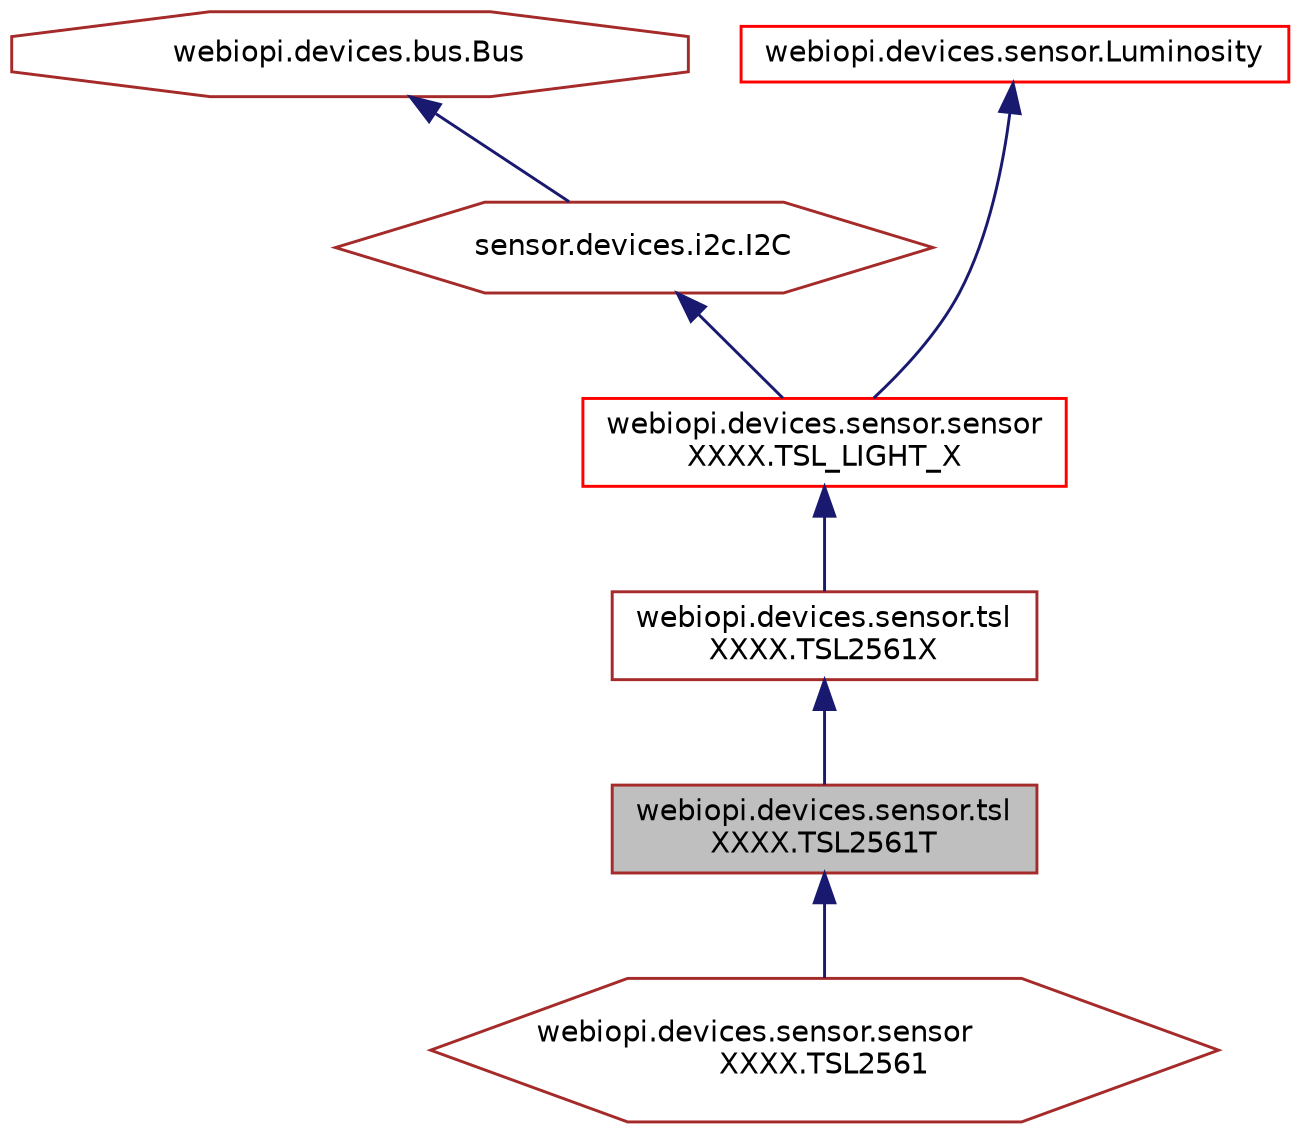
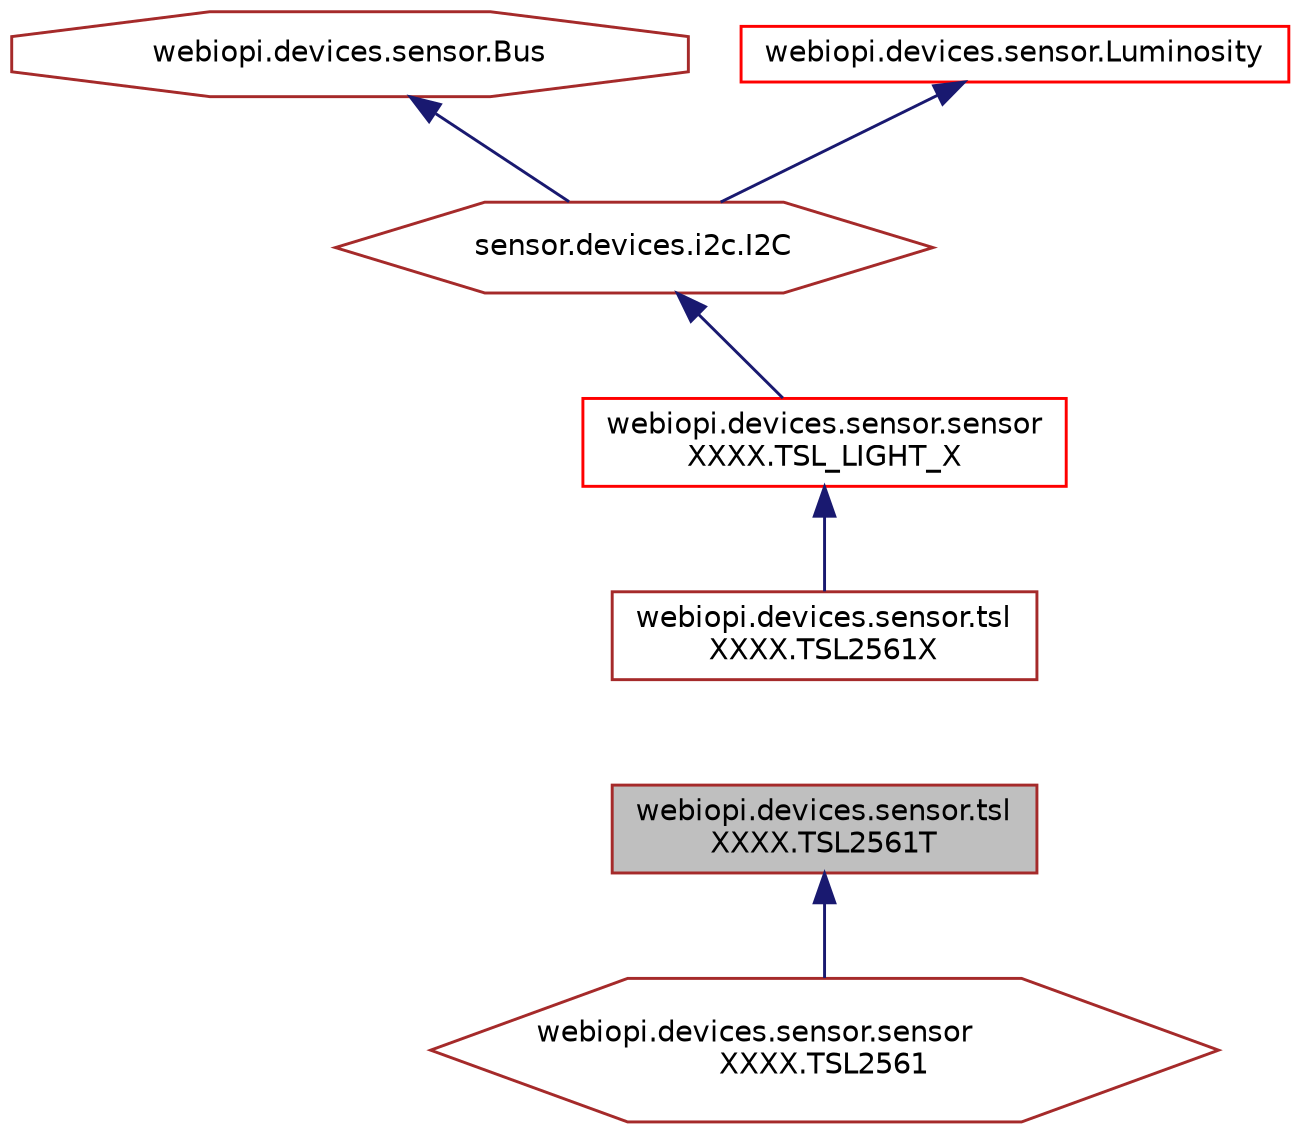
node "webiopi.devices.bus.Bus": label "webiopi.devices.bus.Bus" -> "webiopi.devices.sensor.Bus"
edge "webiopi.devices.sensor.sensor XXXX.TSL_LIGHT_X" -> "webiopi.devices.sensor.Luminosity": now "sensor.devices.i2c.I2C" -> "webiopi.devices.sensor.Luminosity"
edge "webiopi.devices.sensor.tsl XXXX.TSL2561T" -> "webiopi.devices.sensor.tsl XXXX.TSL2561X": removed
